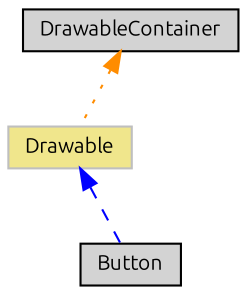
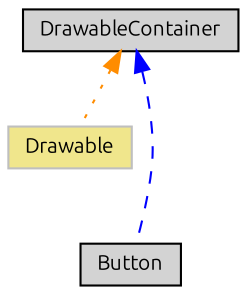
edge "Button" -> "Drawable": now "Button" -> "DrawableContainer"
